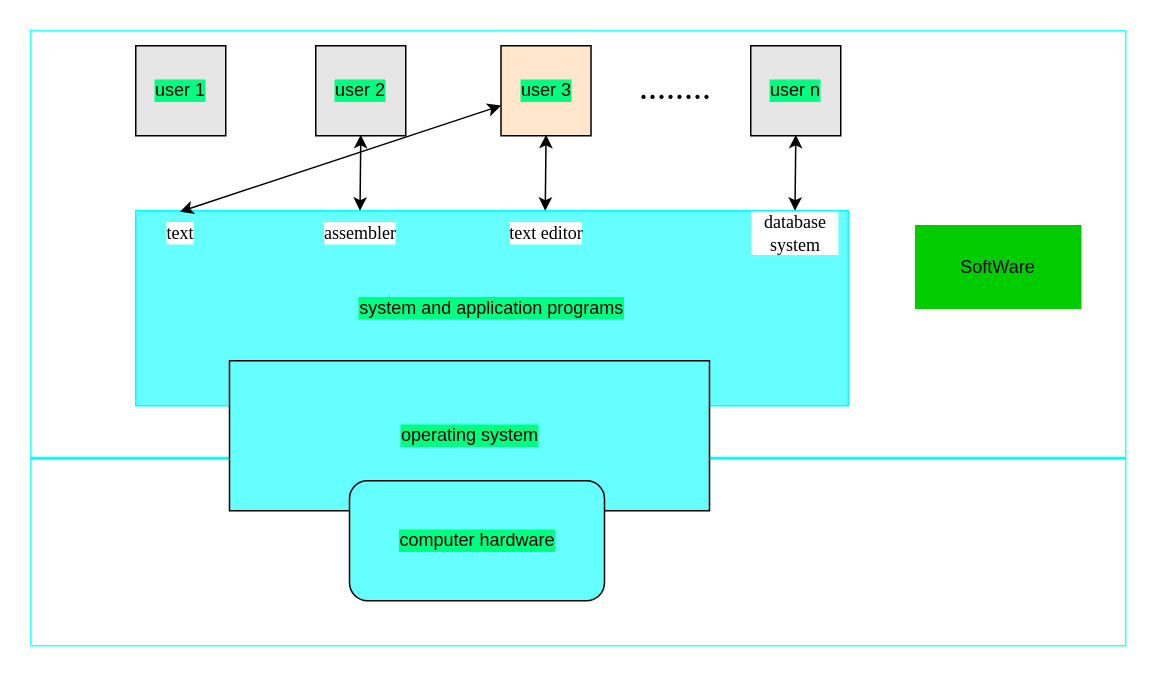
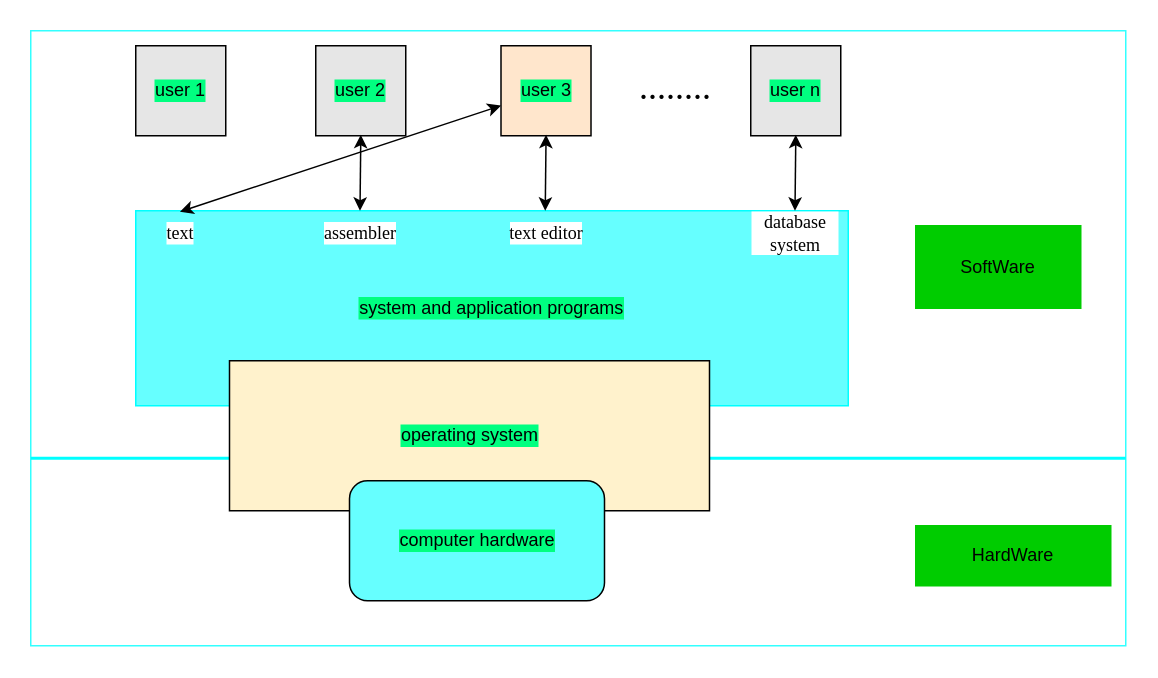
node "operating system": fillcolor #66ffff -> #fff2cc
node "HardWare": added
